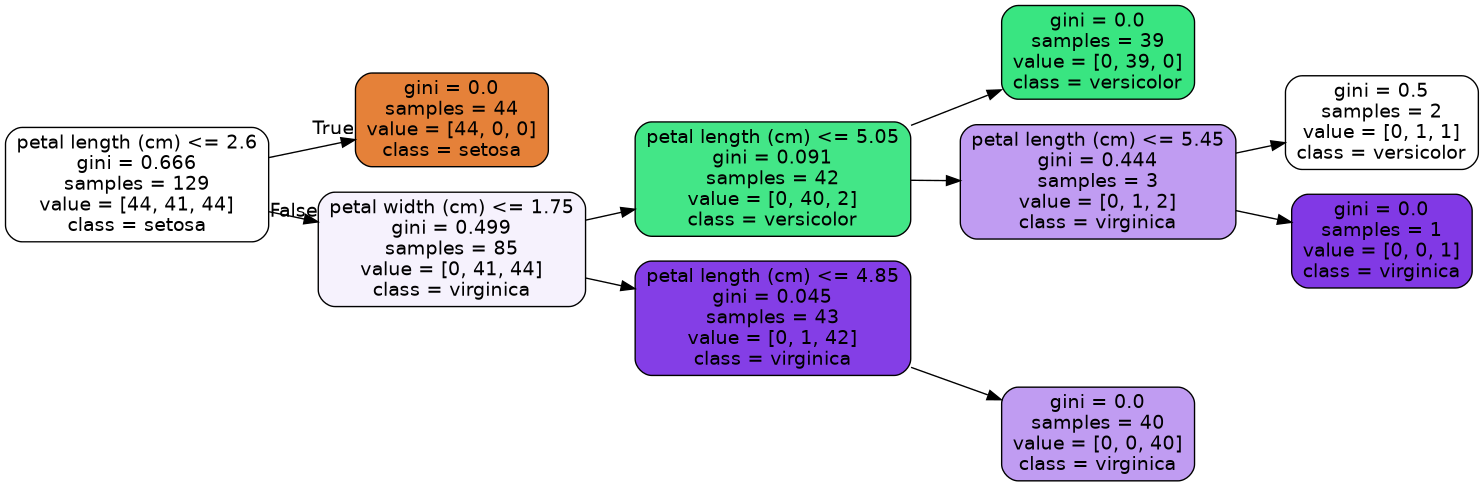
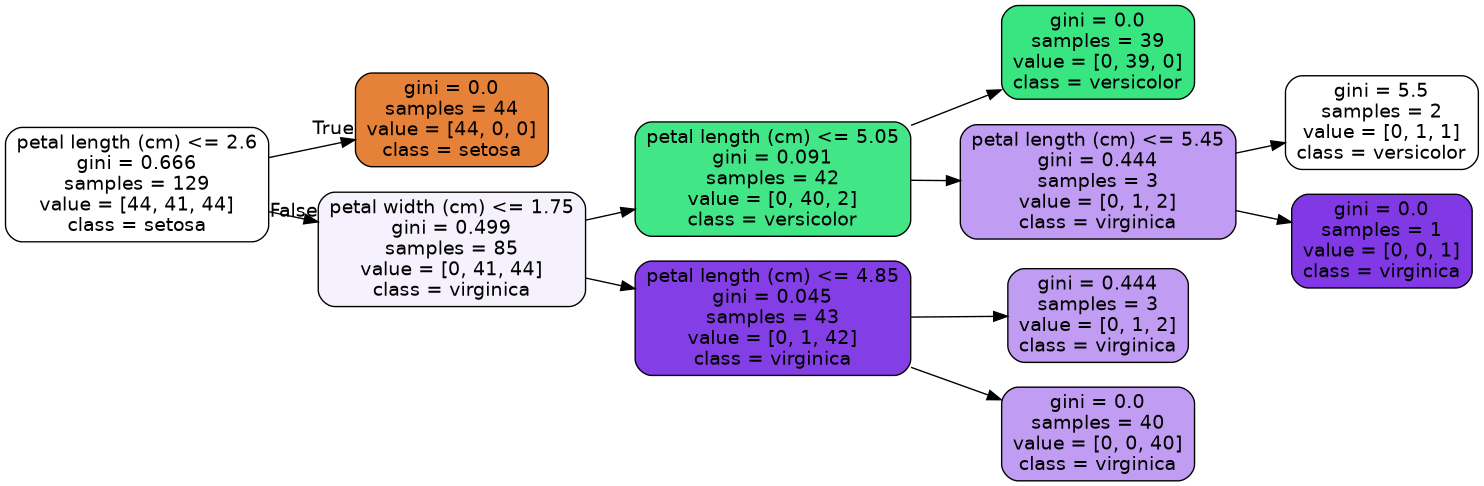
node "gini = 0.5 samples = 2 value = [0, 1, 1] class = versicolor": label "gini = 0.5 samples = 2 value = [0, 1, 1] class = versicolor" -> "gini = 5.5 samples = 2 value = [0, 1, 1] class = versicolor"
node "gini = 0.444 samples = 3 value = [0, 1, 2] class = virginica": added
